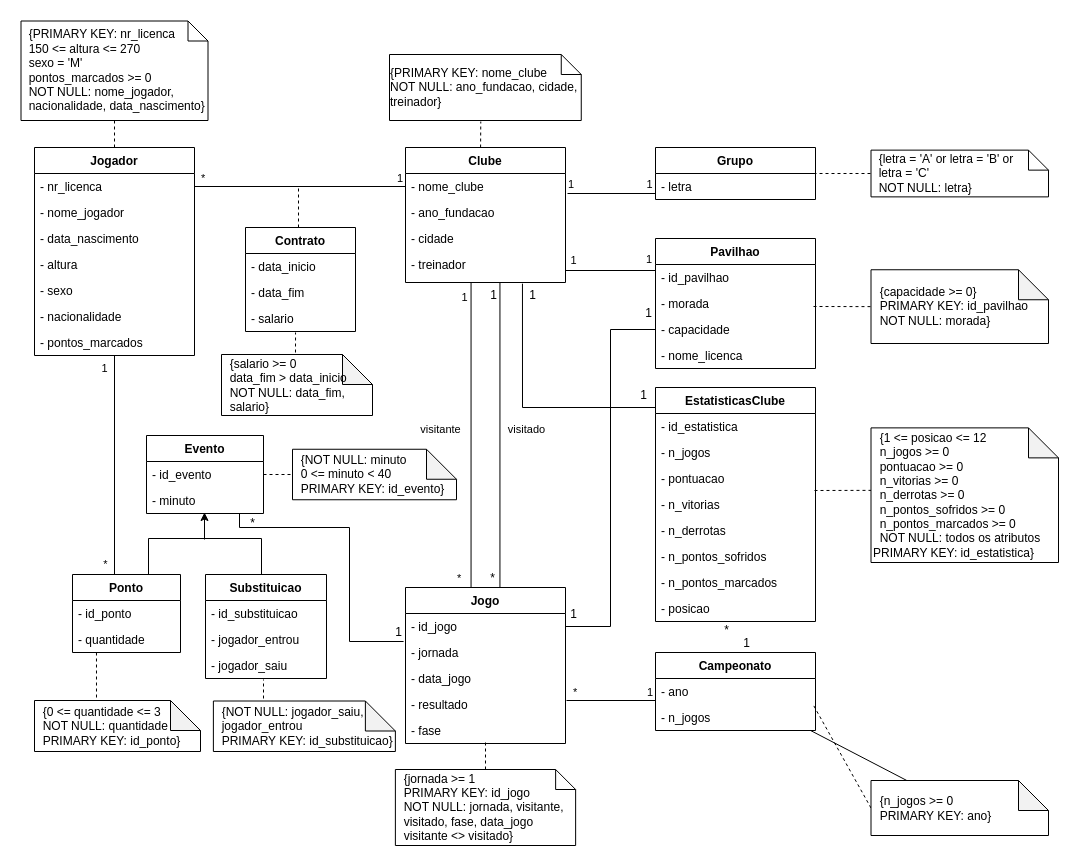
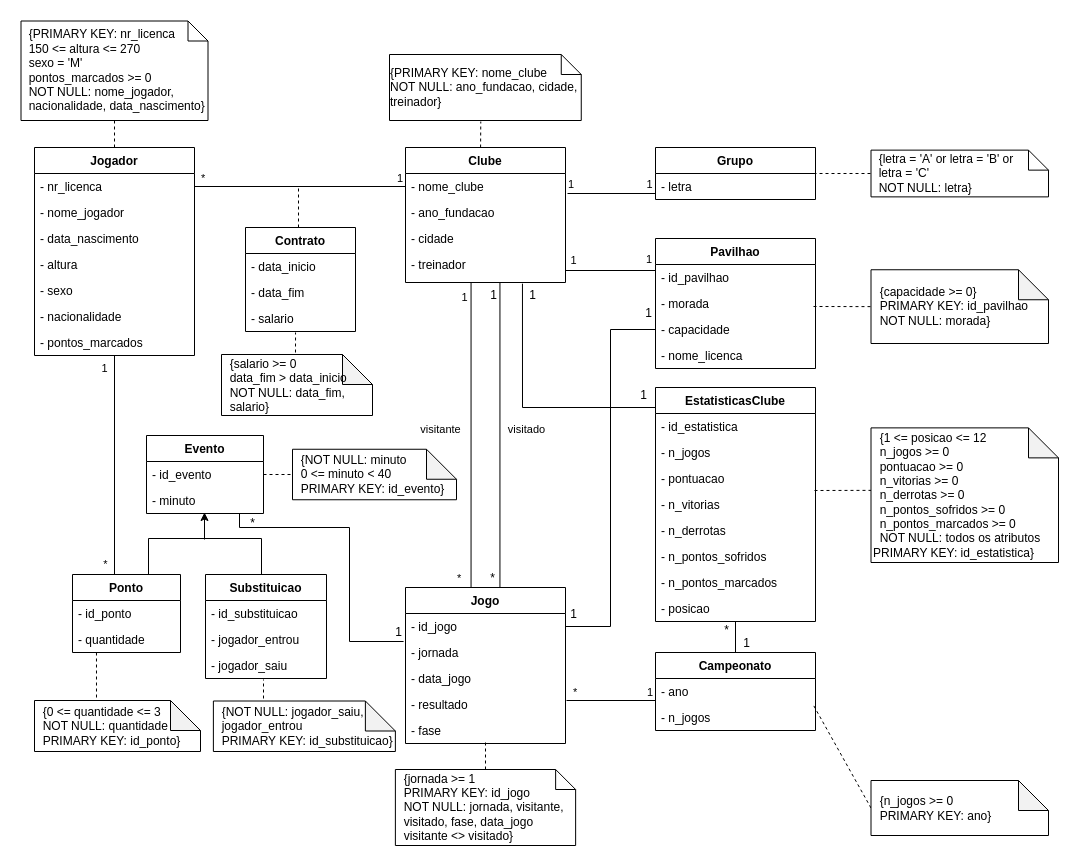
edge "Campeonato" -- "{n_jogos >= 0 PRIMARY KEY: ano}": now "Campeonato" -- "- posicao"
